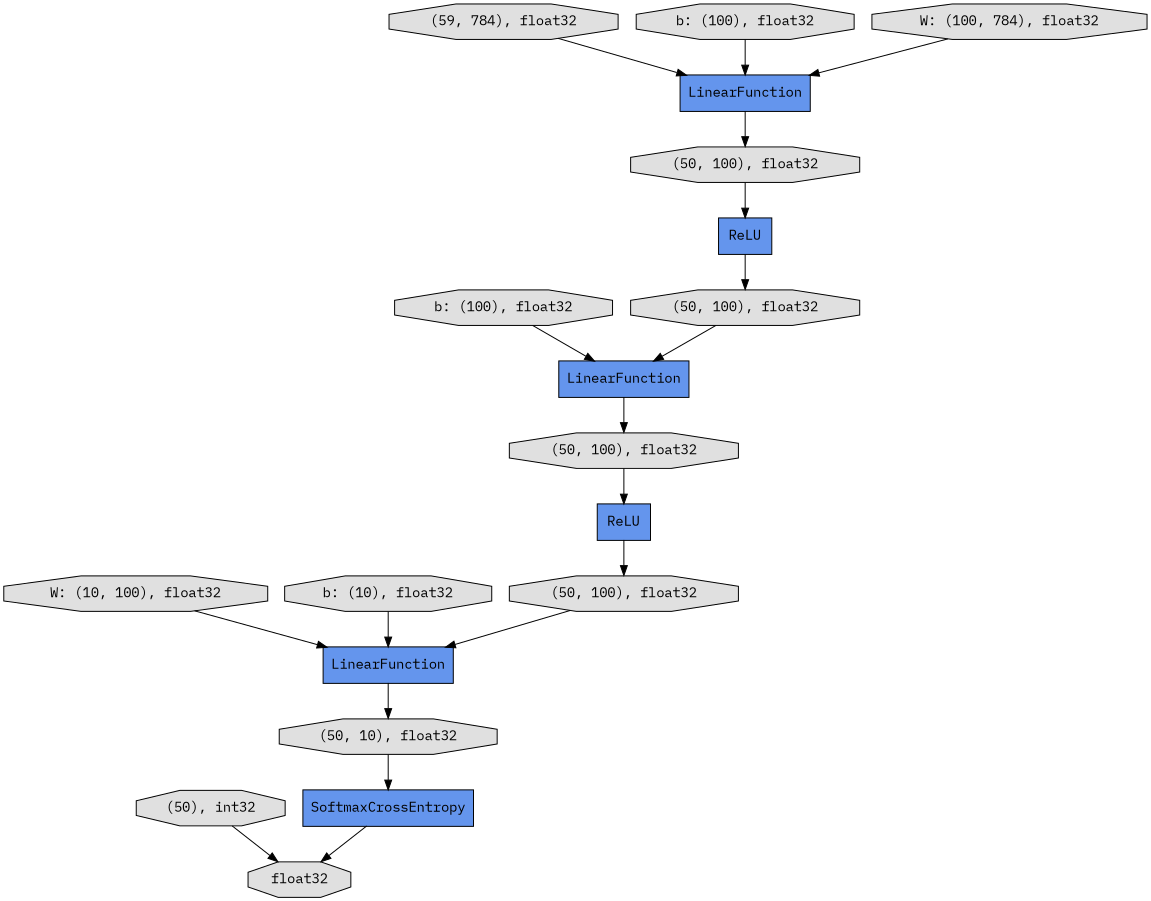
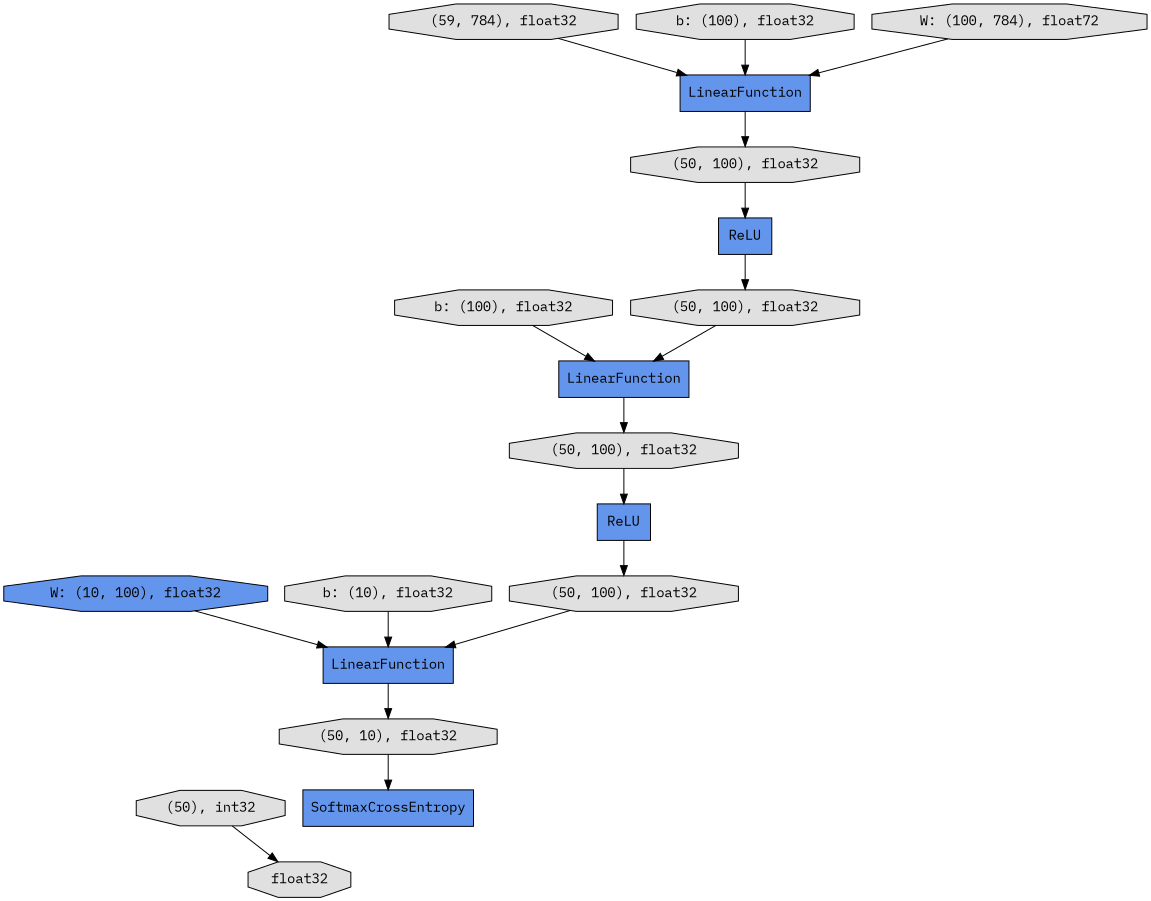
node "W: (100, 784), float32": label "W: (100, 784), float32" -> "W: (100, 784), float72"
node "W: (10, 100), float32": fillcolor #e0e0e0 -> #6495ed
edge "SoftmaxCrossEntropy" -> "float32": removed
